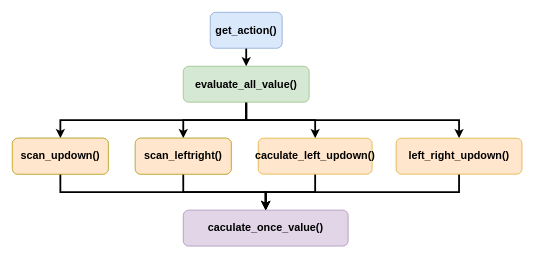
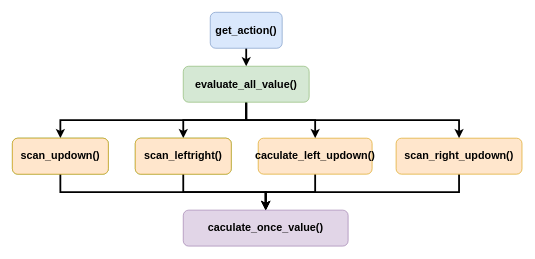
node "left_right_updown()": label "left_right_updown()" -> "scan_right_updown()"
